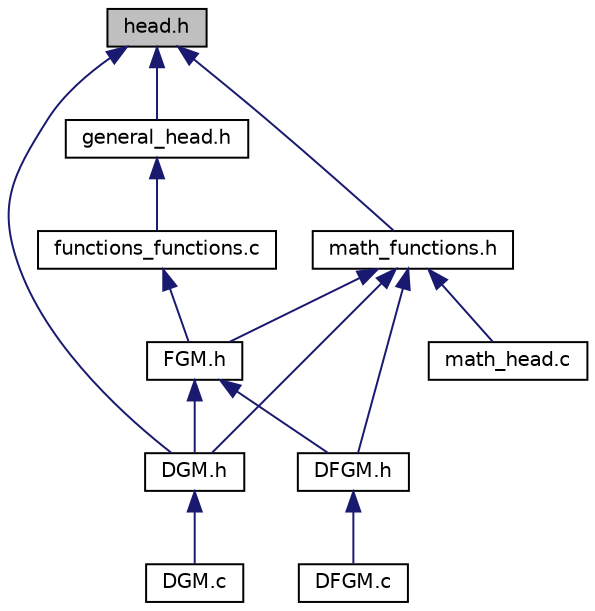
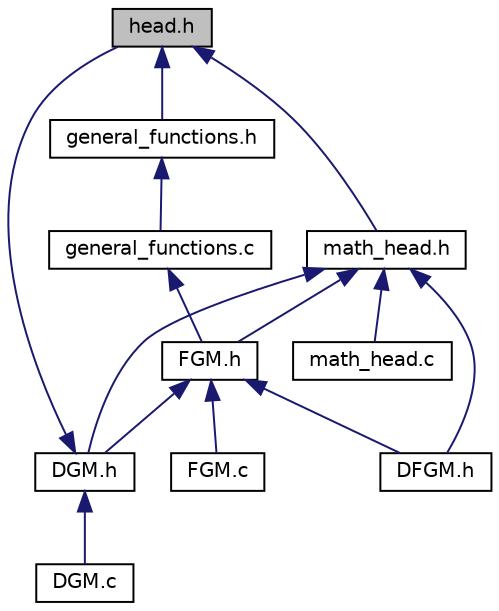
node "general_head.h": label "general_head.h" -> "general_functions.h"
node "functions_functions.c": label "functions_functions.c" -> "general_functions.c"
node "math_functions.h": label "math_functions.h" -> "math_head.h"
edge "DGM.h" -> "head.h": reversed
node "FGM.c": added
node "DFGM.c": removed
